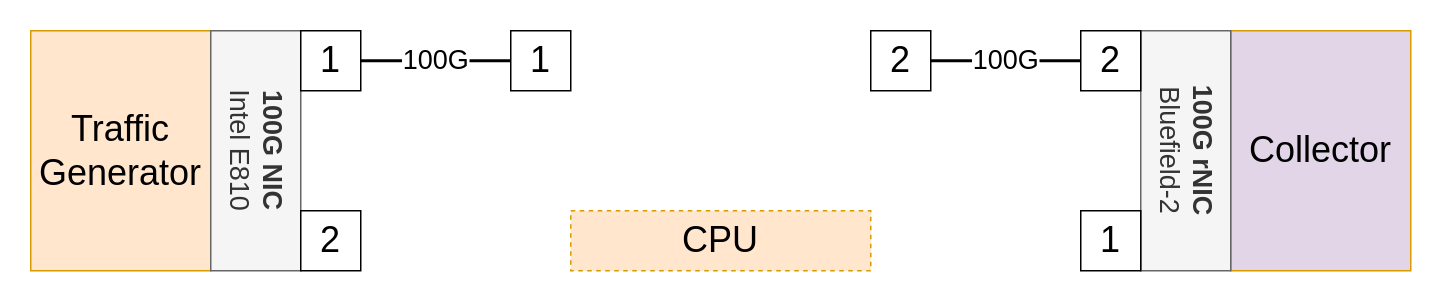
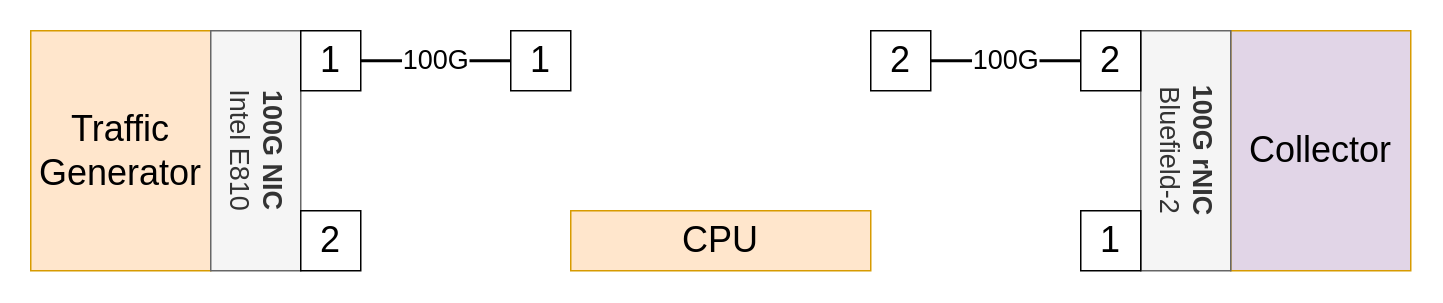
node "CPU": style dashed -> solid
